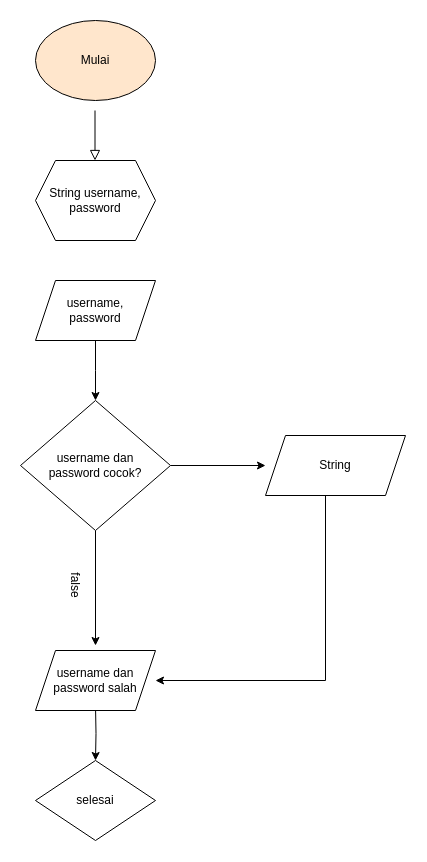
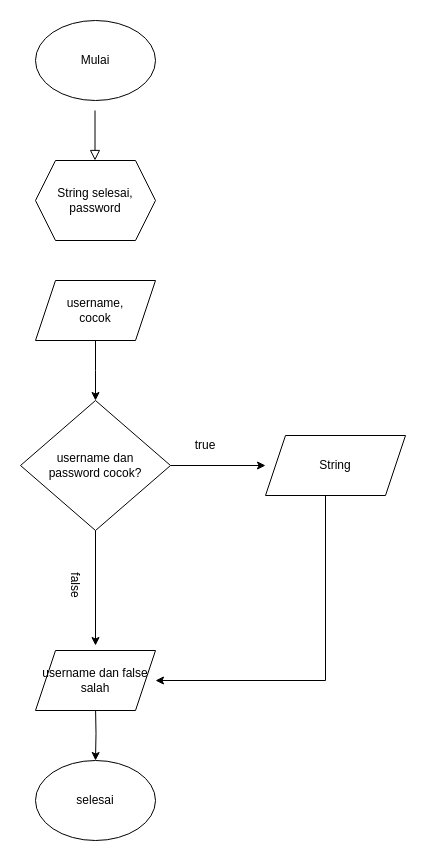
node "Mulai": fillcolor #ffe6cc -> #ffffff
node "String username, password": label "String username, password" -> "String selesai, password"
node "username, password": label "username, password" -> "username, cocok"
node "true": added
node "username dan password salah": label "username dan password salah" -> "username dan false salah"
node "selesai": shape diamond -> ellipse
